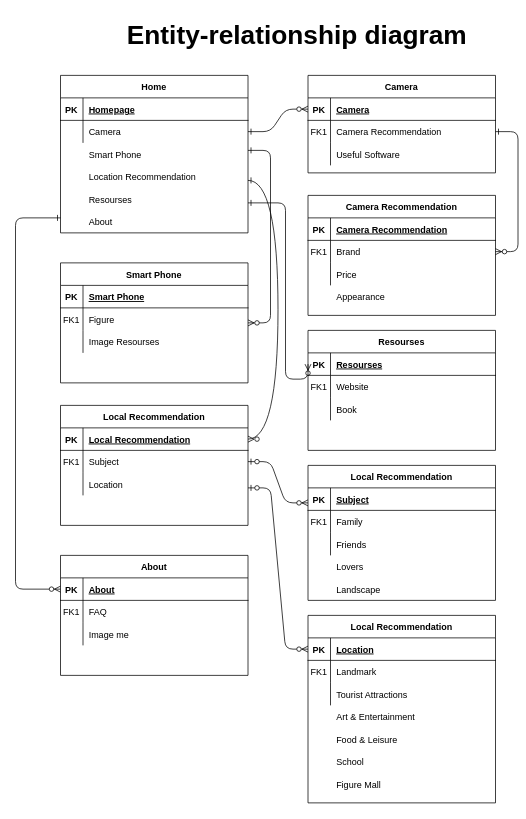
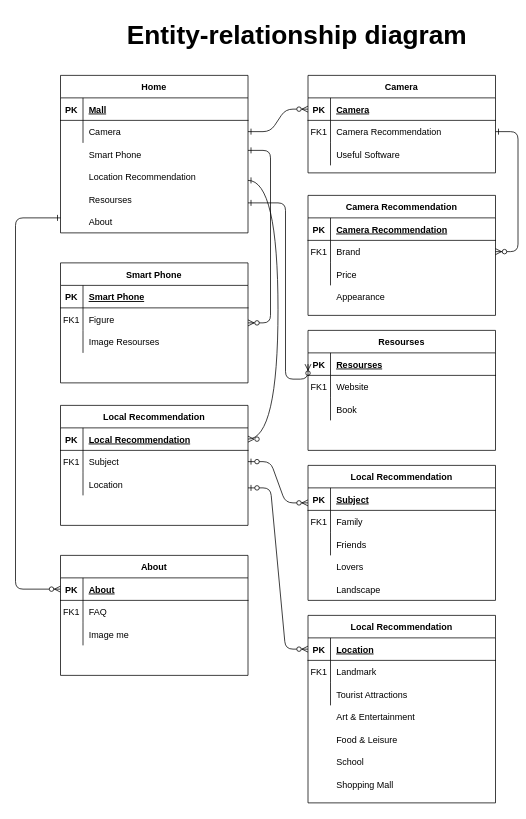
node "Homepage": label "Homepage" -> "Mall"
node "Figure Mall": label "Figure Mall" -> "Shopping Mall"
